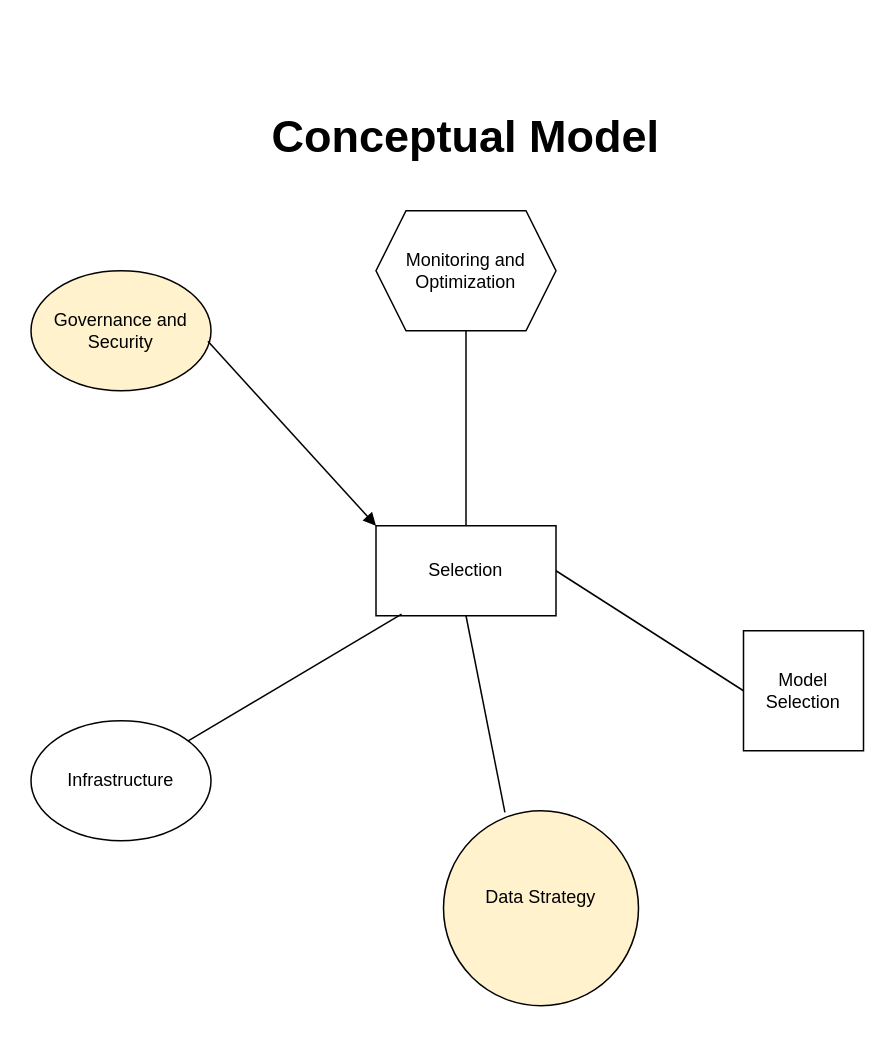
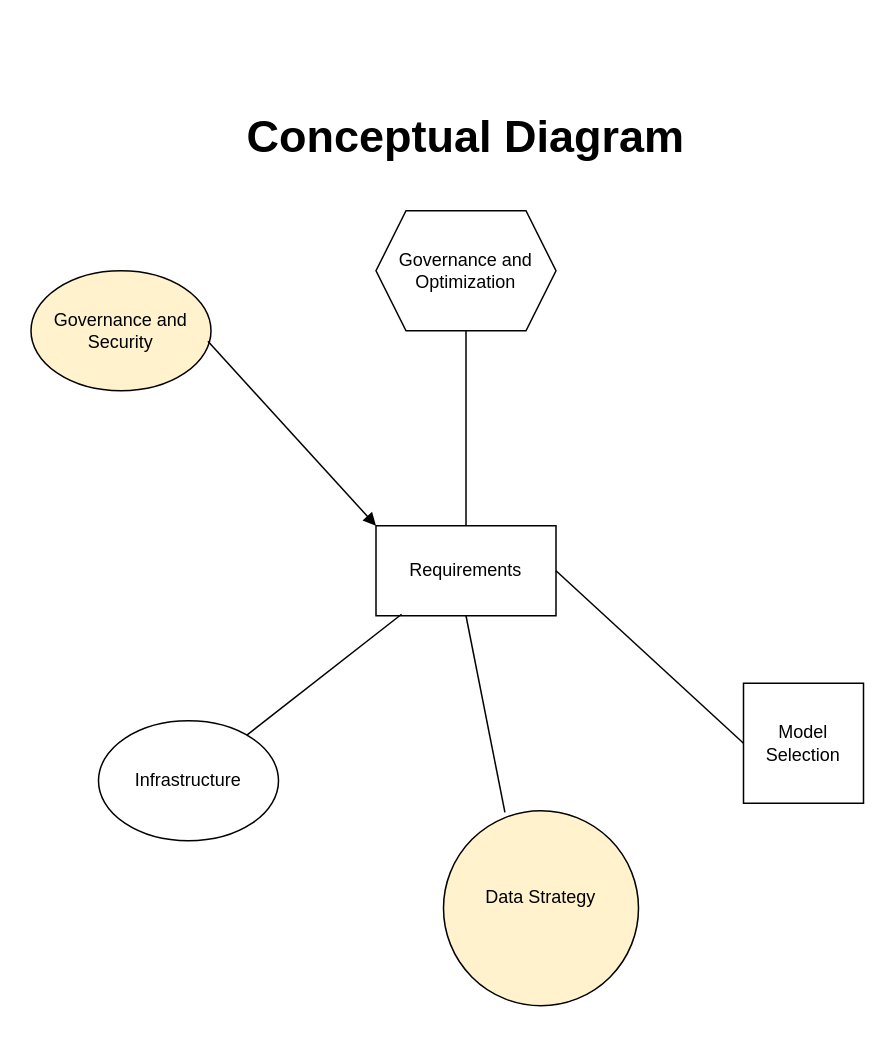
node "Conceptual Model": label "Conceptual Model" -> "Conceptual Diagram"
node "Monitoring and Optimization": label "Monitoring and Optimization" -> "Governance and Optimization"
node "Selection": label "Selection" -> "Requirements"
node "Model Selection": moved (803, 691) -> (803, 743)
node "Infrastructure": moved (121, 781) -> (188, 781)
